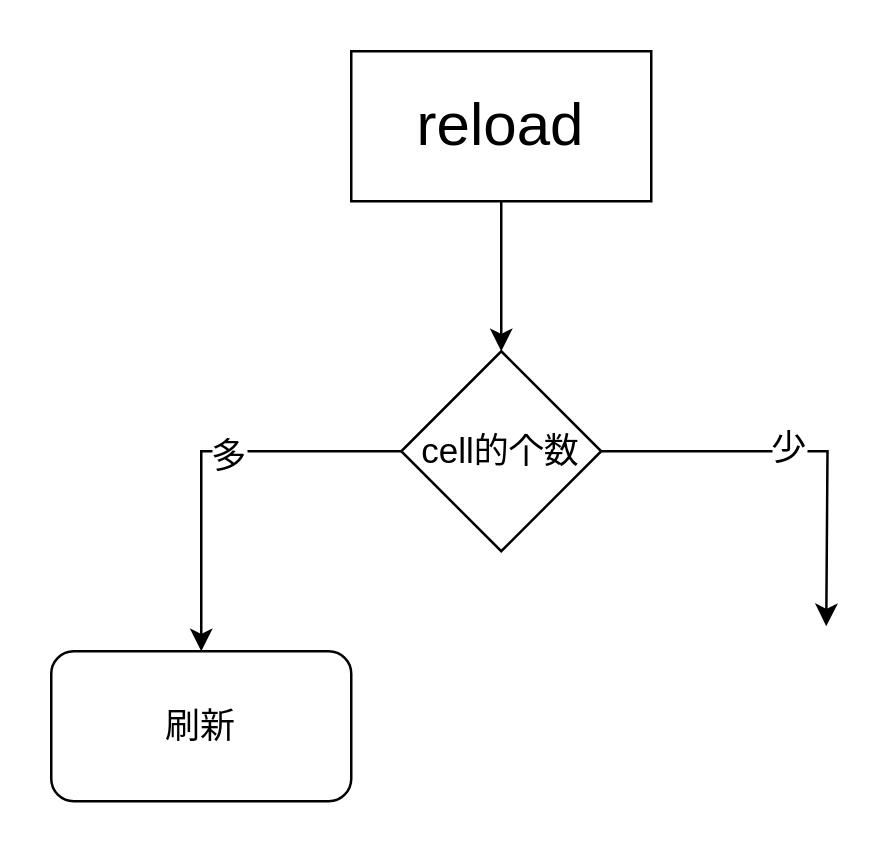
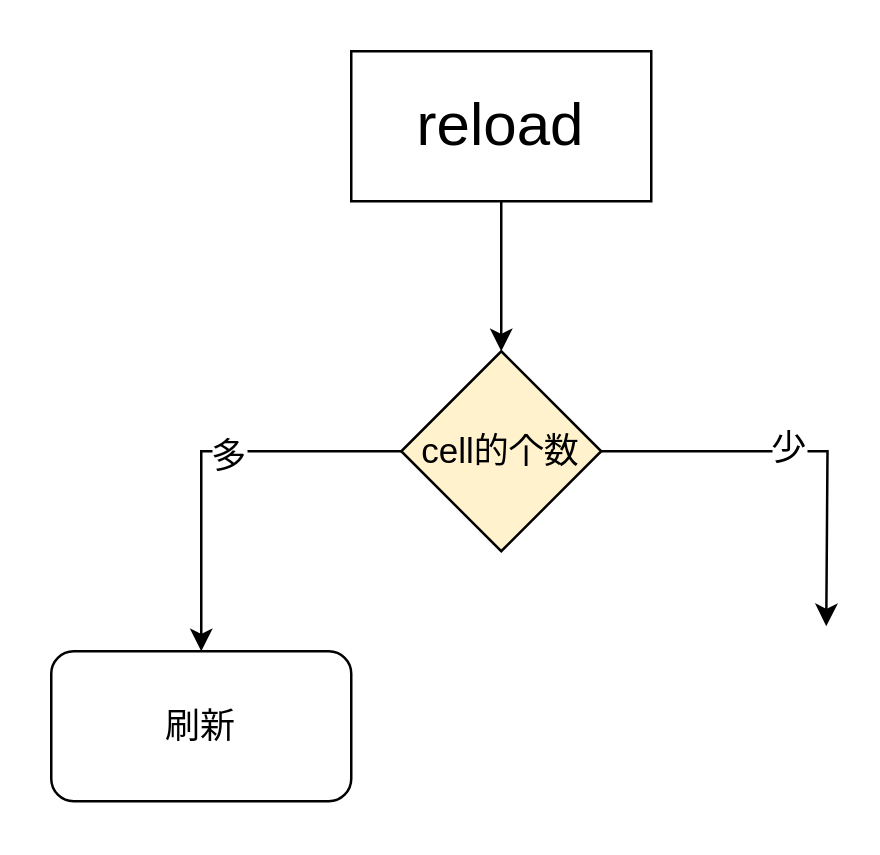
node "cell的个数": fillcolor #ffffff -> #fff2cc
